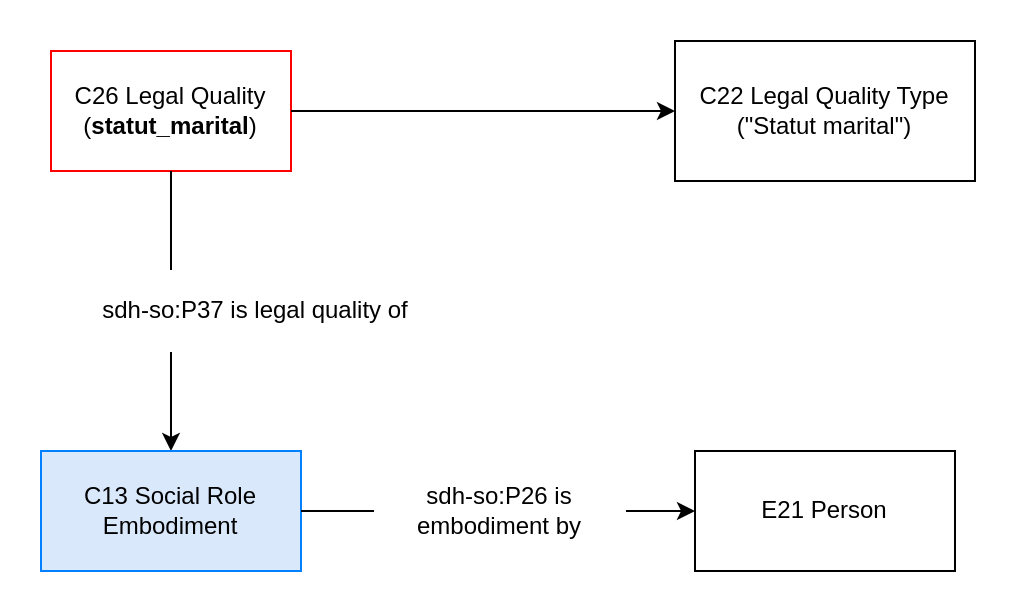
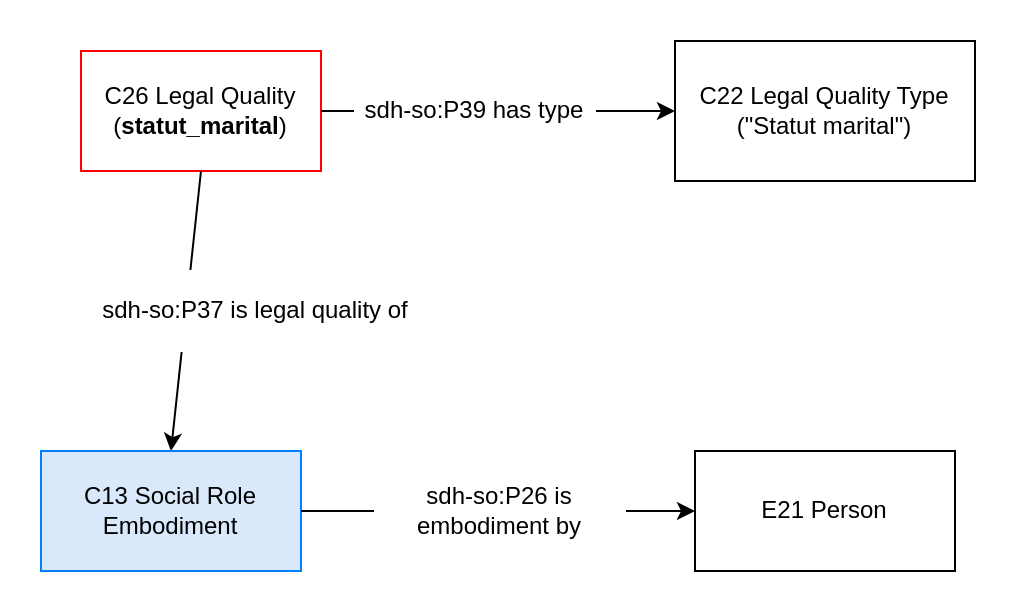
node "C26 Legal Quality (statut_marital)": moved (171, 111) -> (201, 111)
node "sdh-so:P39 has type": added
